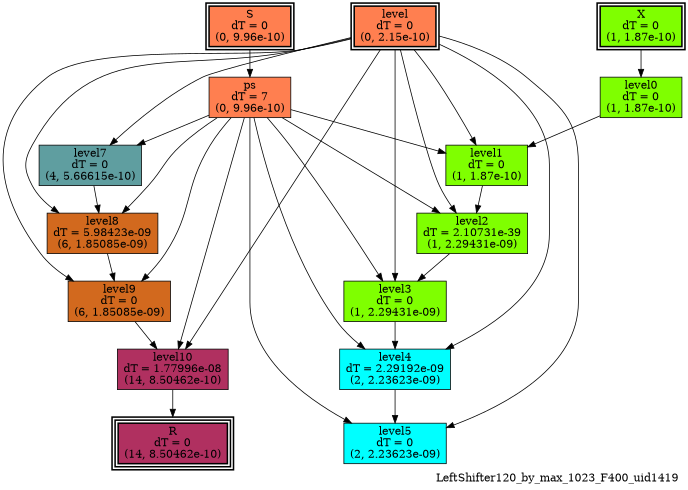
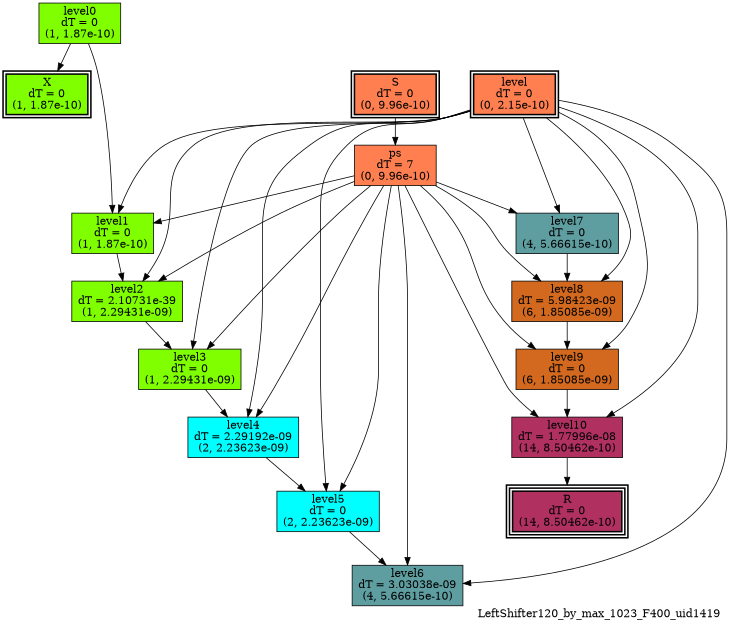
edge "X dT = 0 (1, 1.87e-10)" -> "level0 dT = 0 (1, 1.87e-10)": reversed
node "level6 dT = 3.03038e-09 (4, 5.66615e-10)": added
